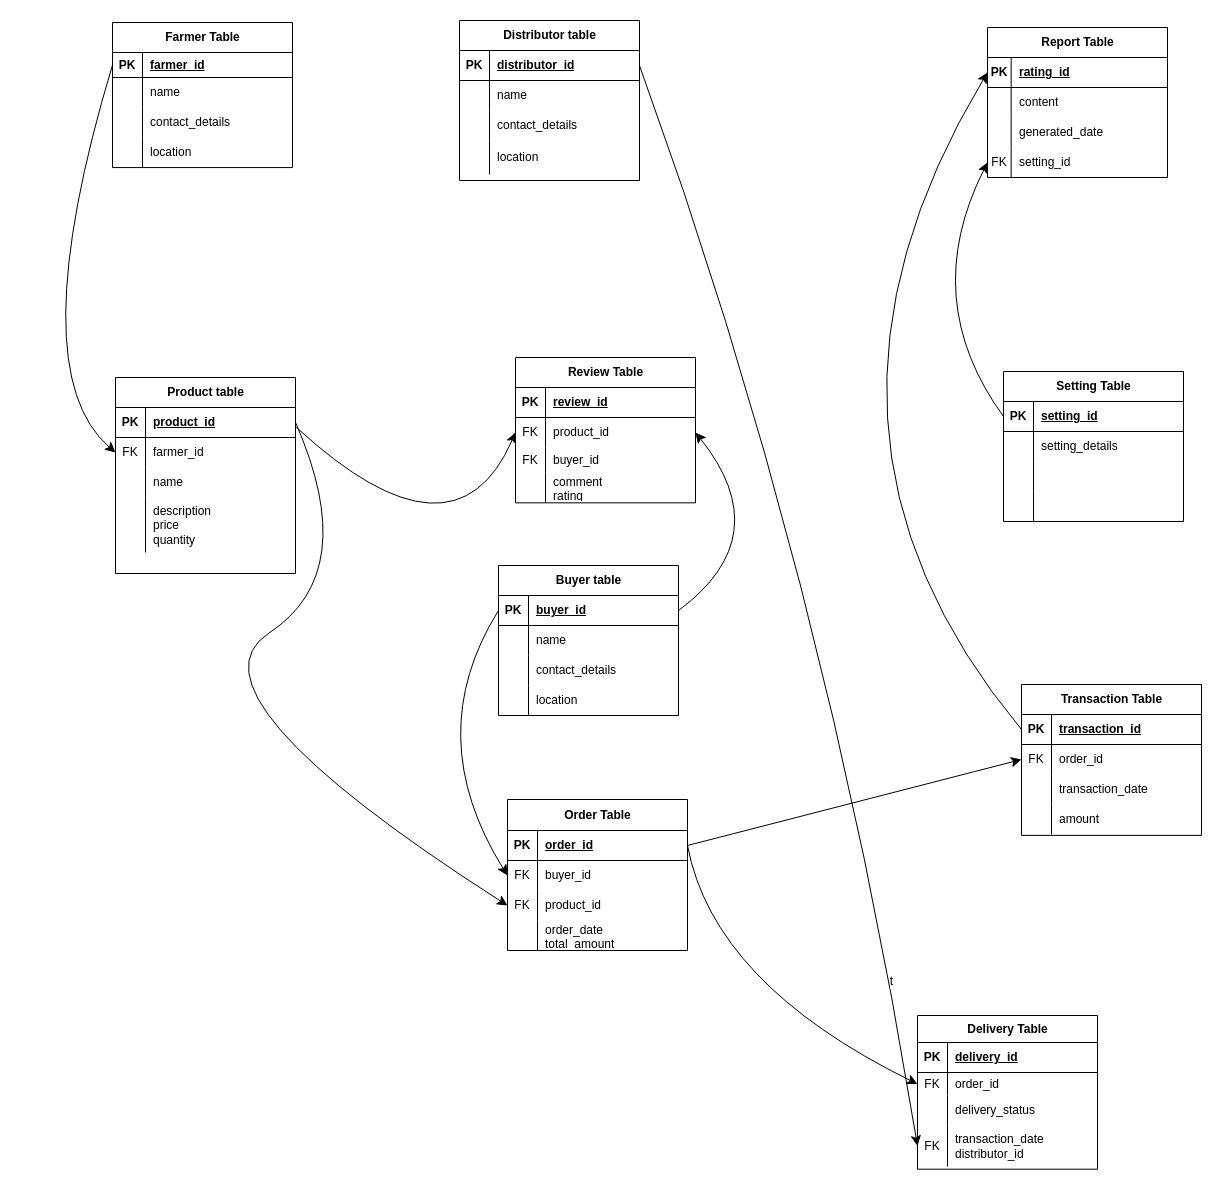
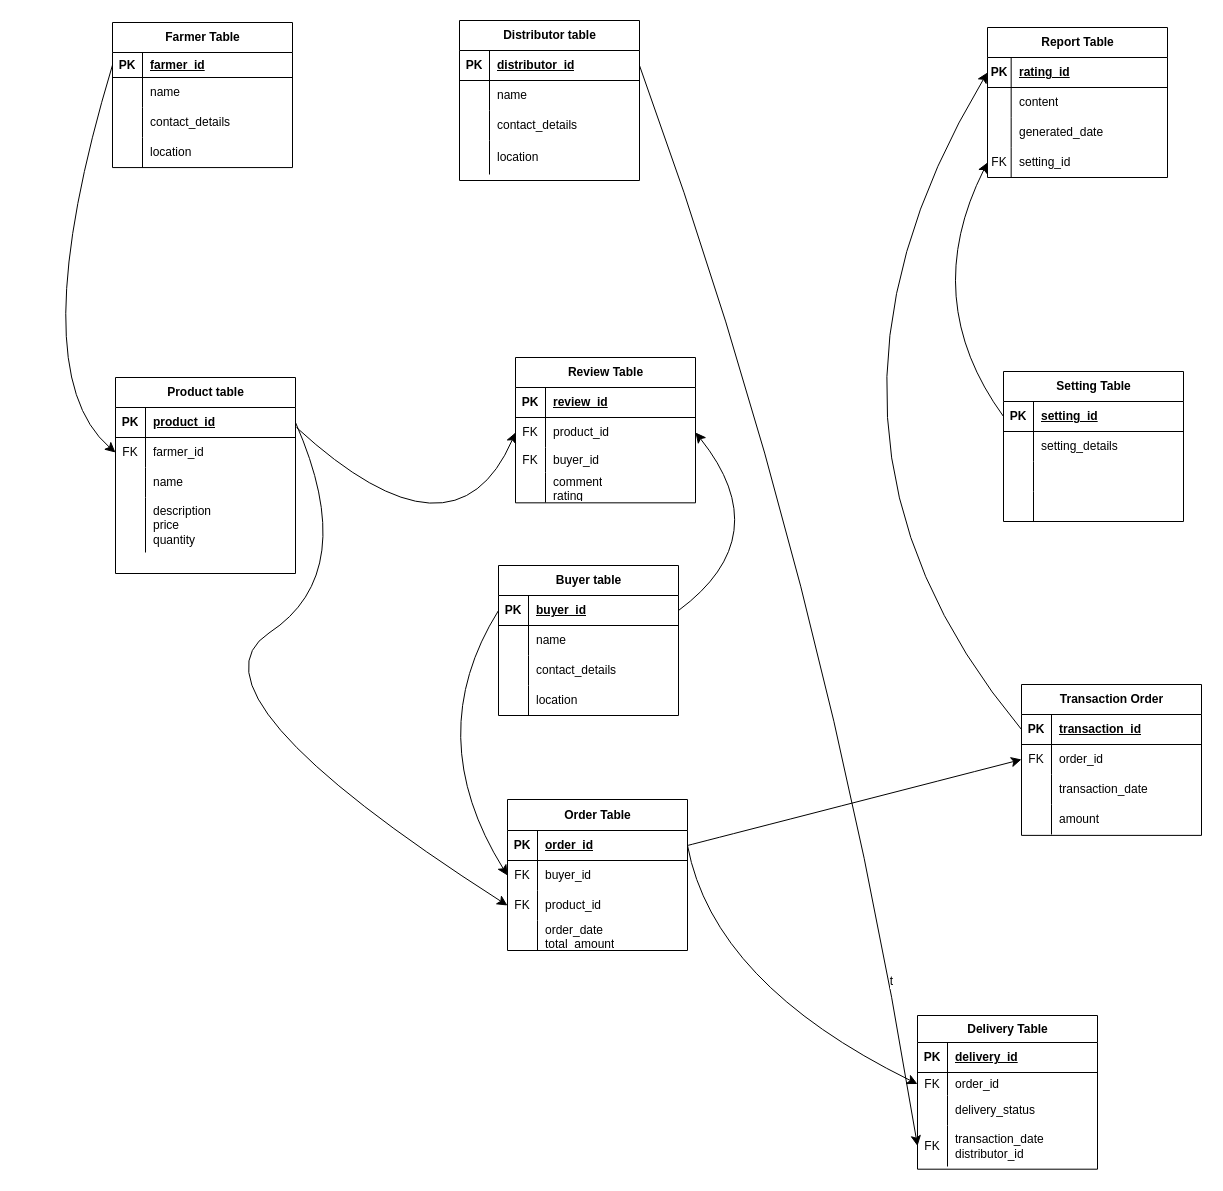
node "Transaction Table": label "Transaction Table" -> "Transaction Order"
